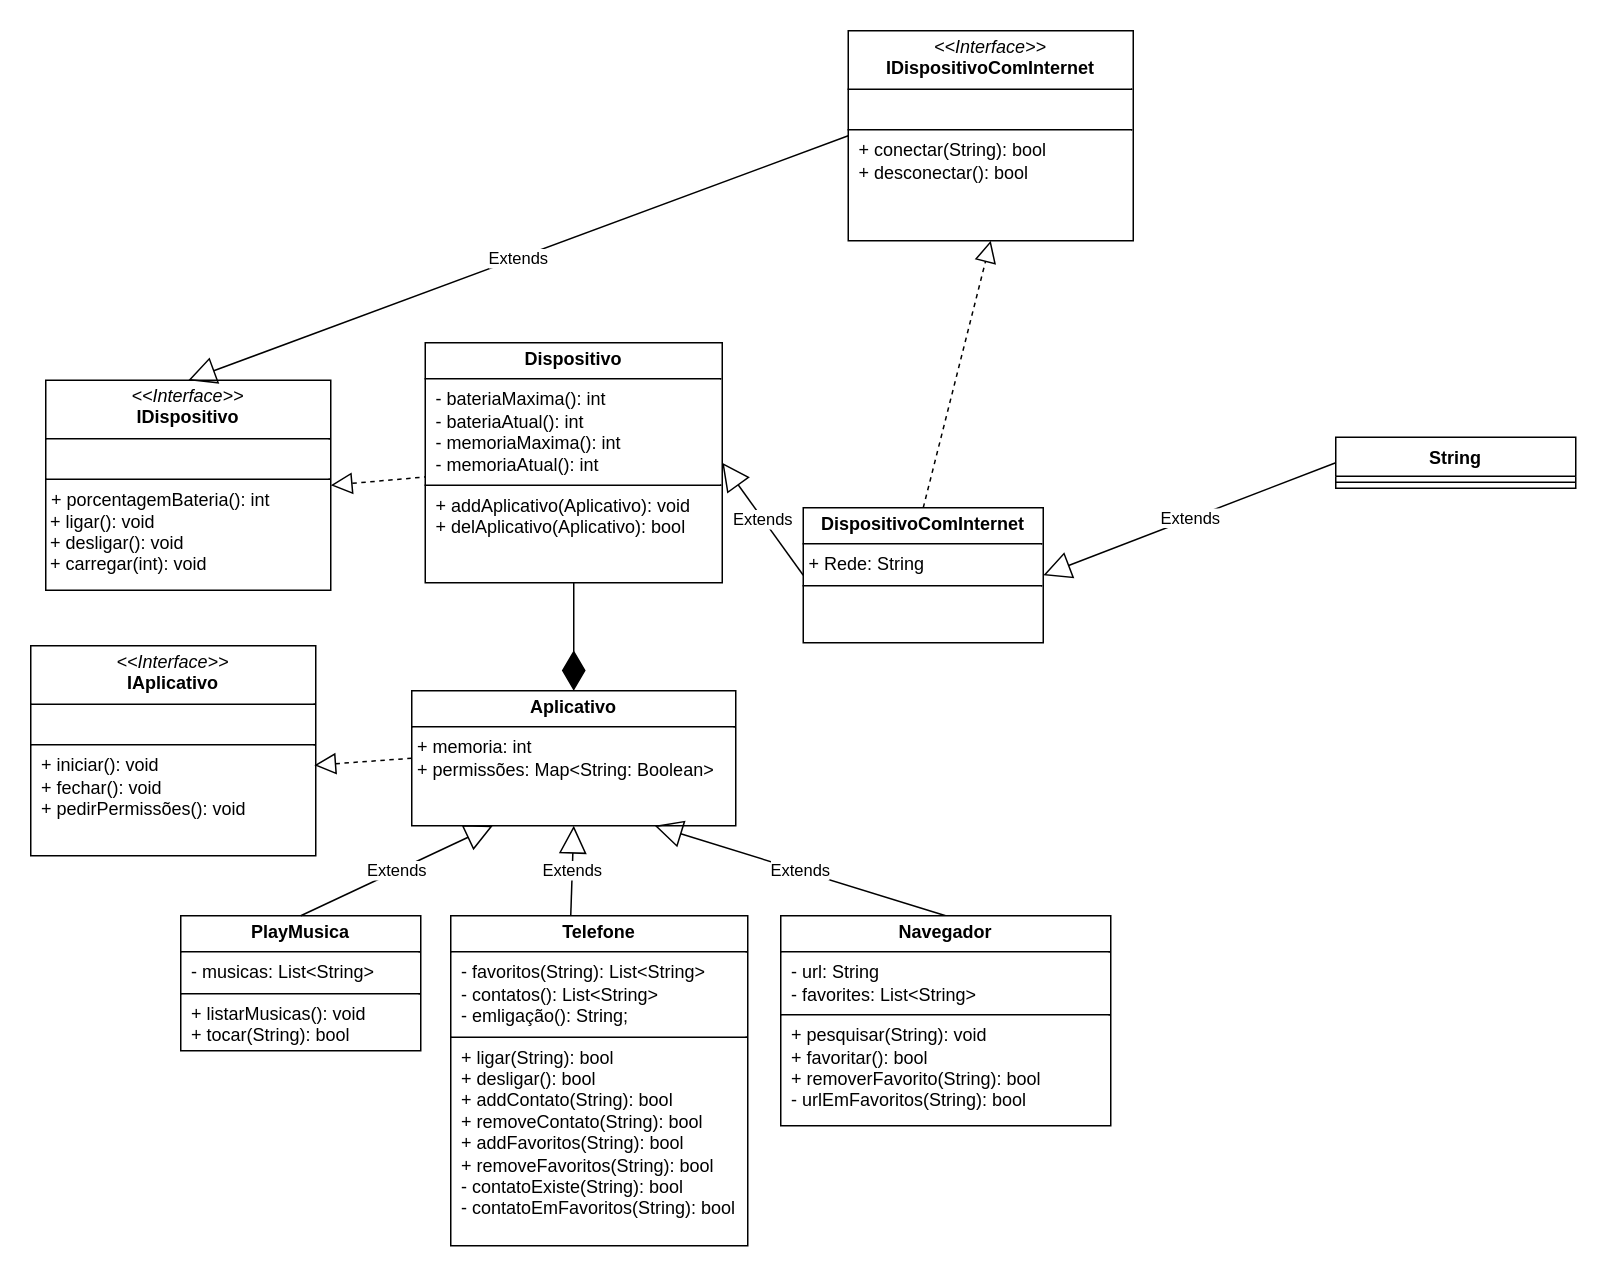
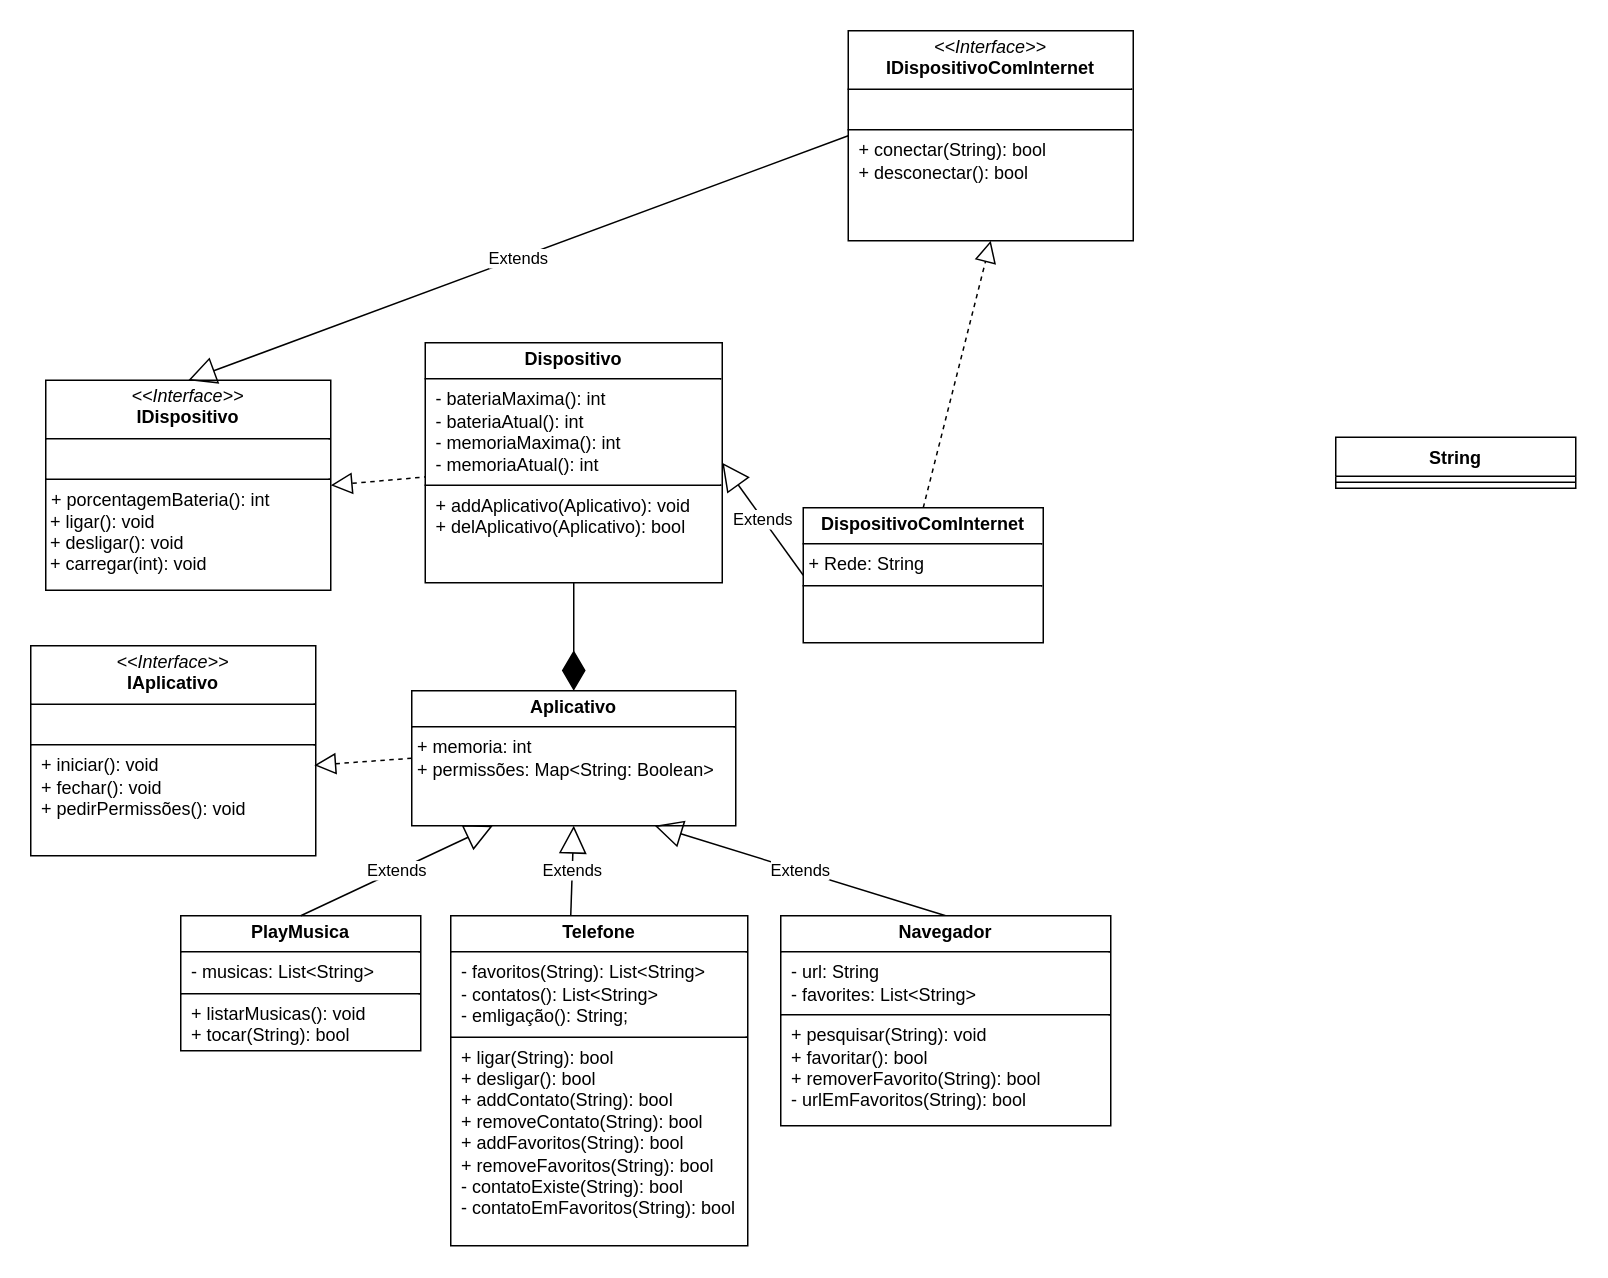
edge "String" -> "DispositivoComInternet + Rede: String": removed, label "Extends"
